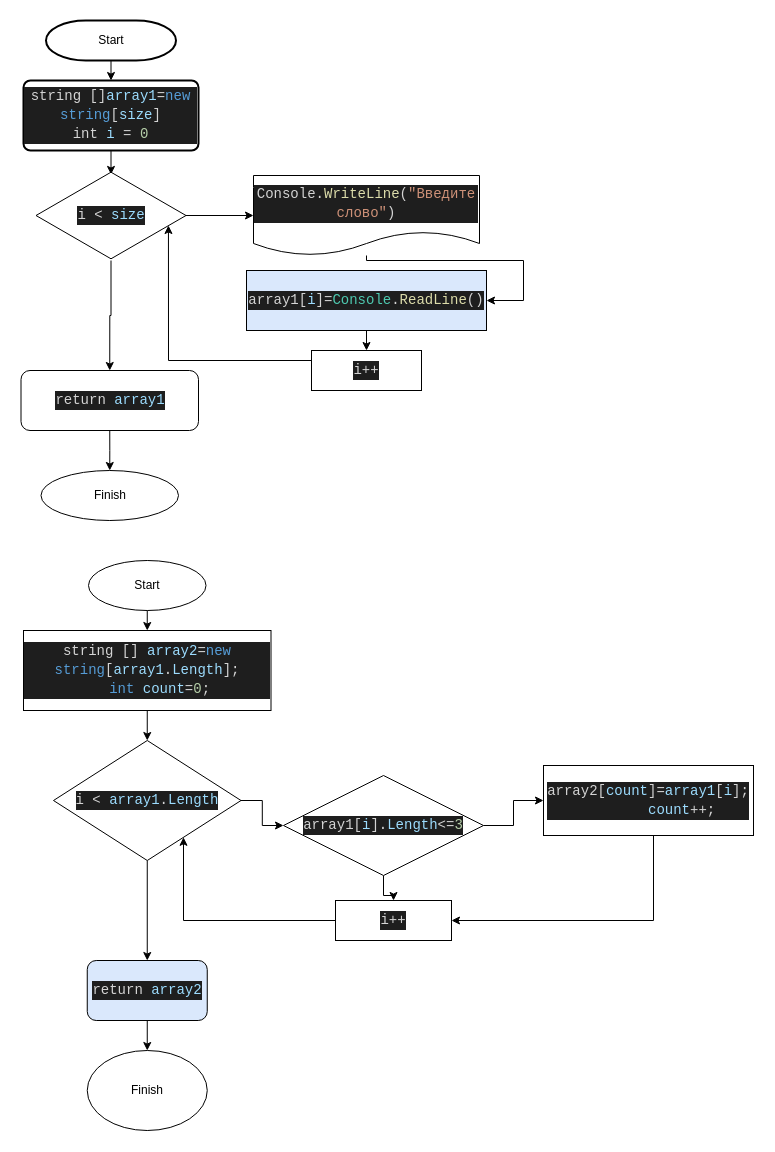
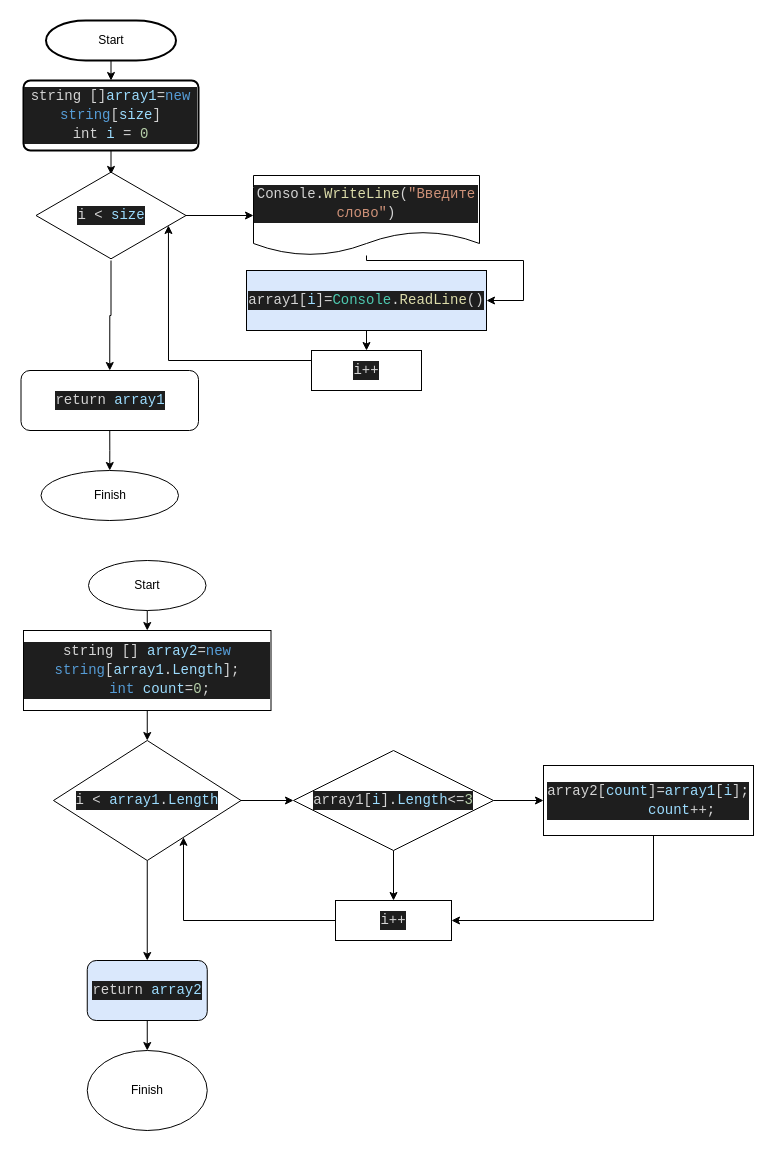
node "array1[i].Length<=3": moved (384, 826) -> (394, 801)
